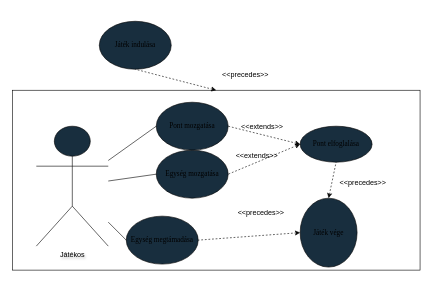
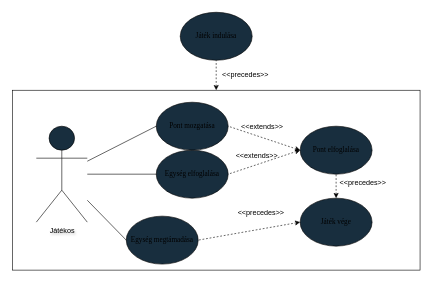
node "Játék indulása": moved (135, 45) -> (216, 36)
node "Pont elfoglalása": size 72x36 -> 72x48
node "Egység mozgatása": label "Egység mozgatása" -> "Egység elfoglalása"
node "Játékos": size 72x120 -> 51x96
node "Játék vége": size 57x69 -> 72x48
